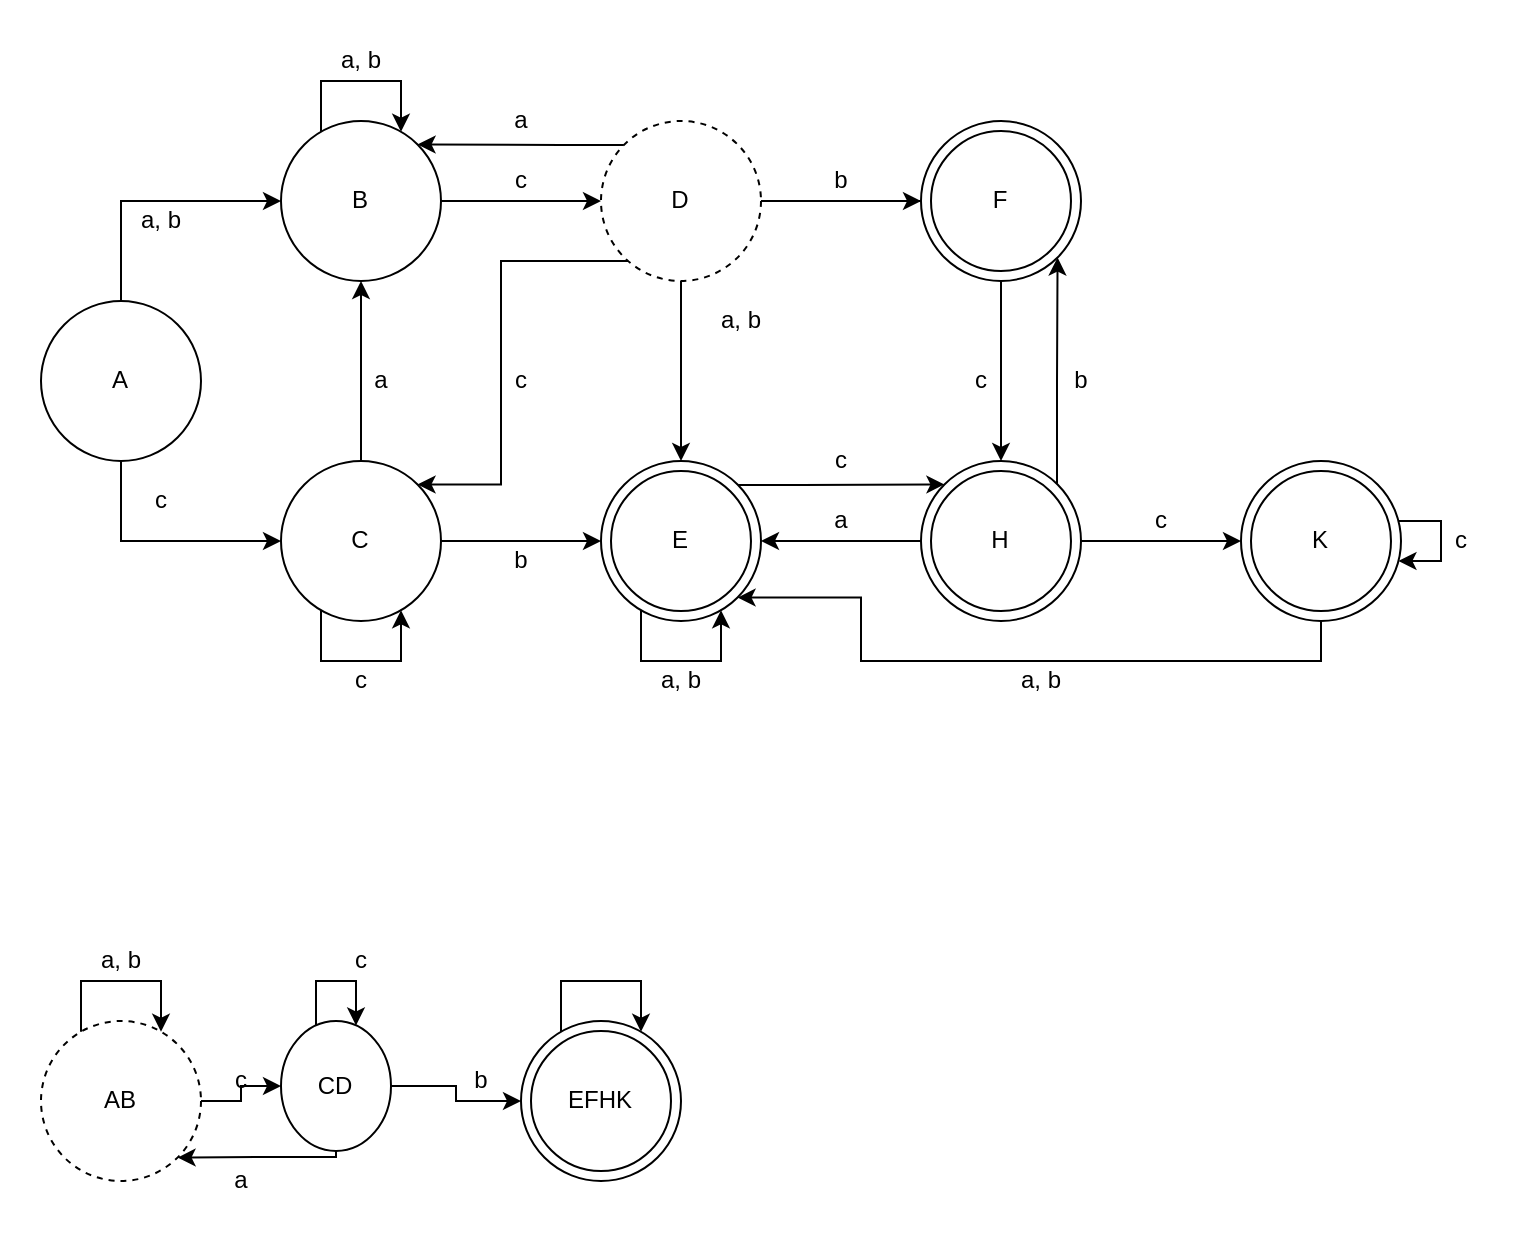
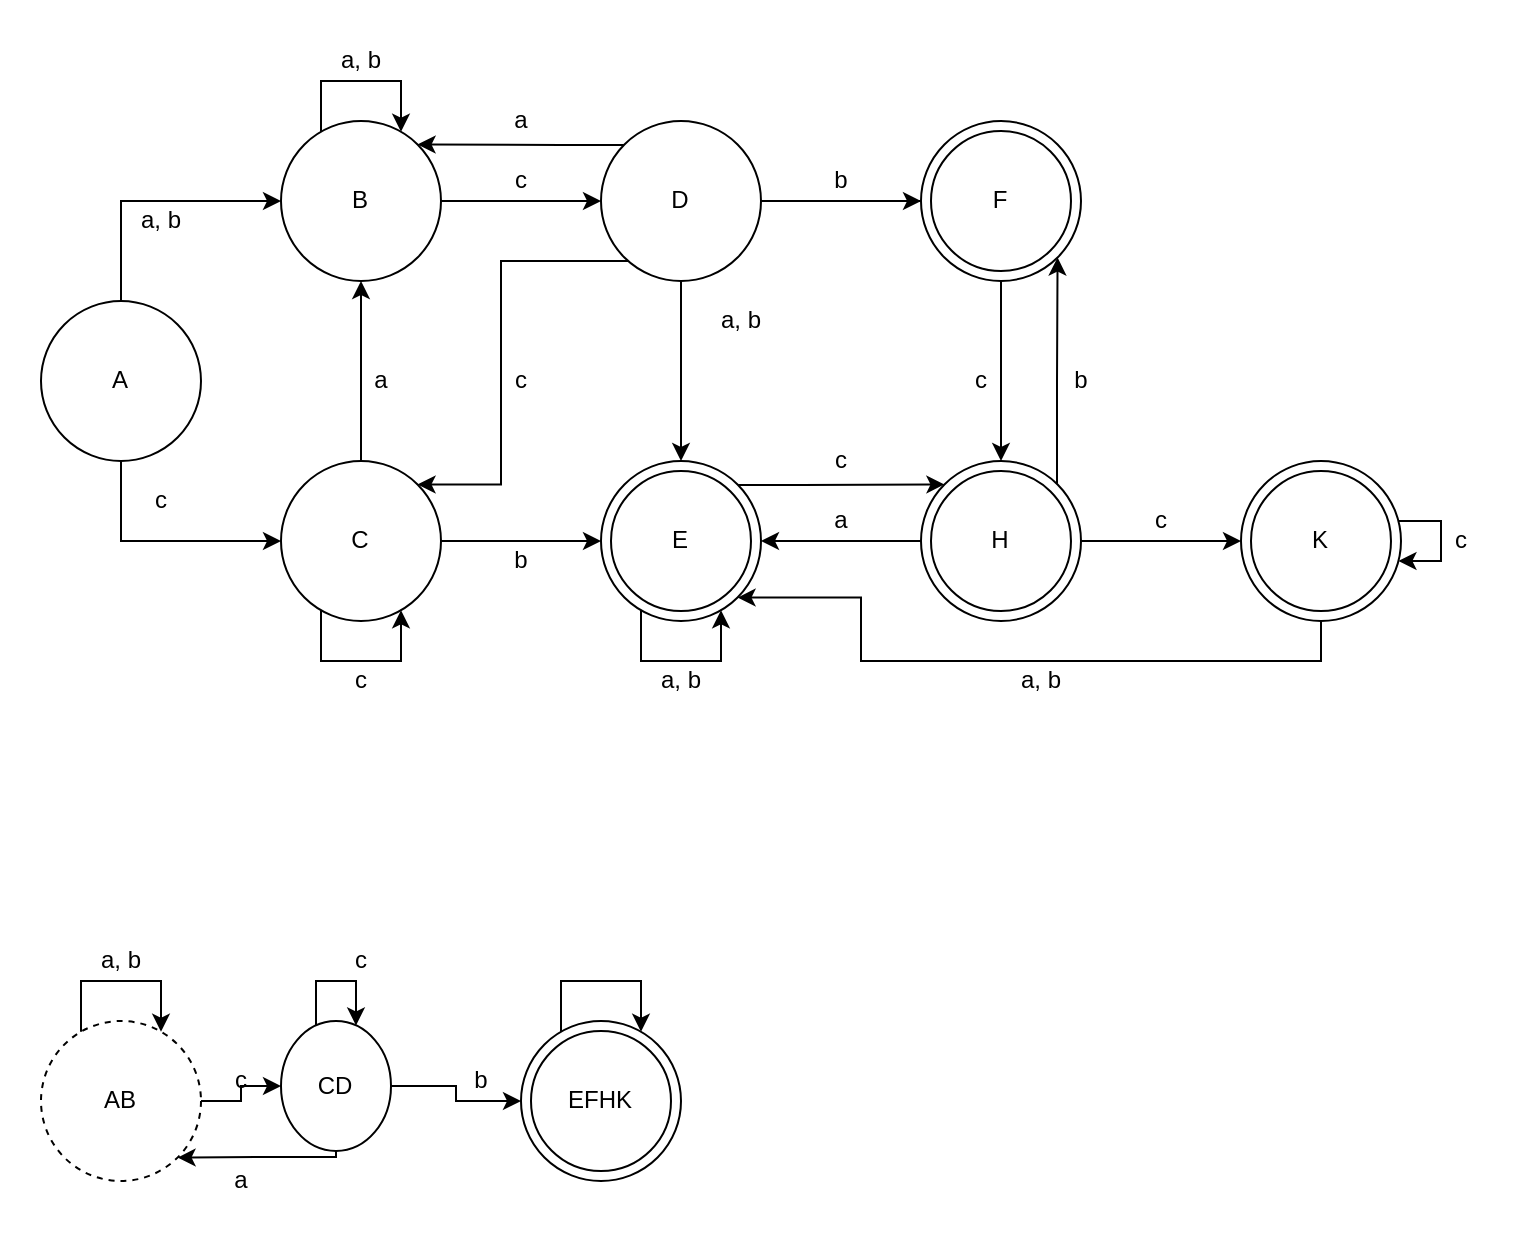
node "D": style dashed -> solid
